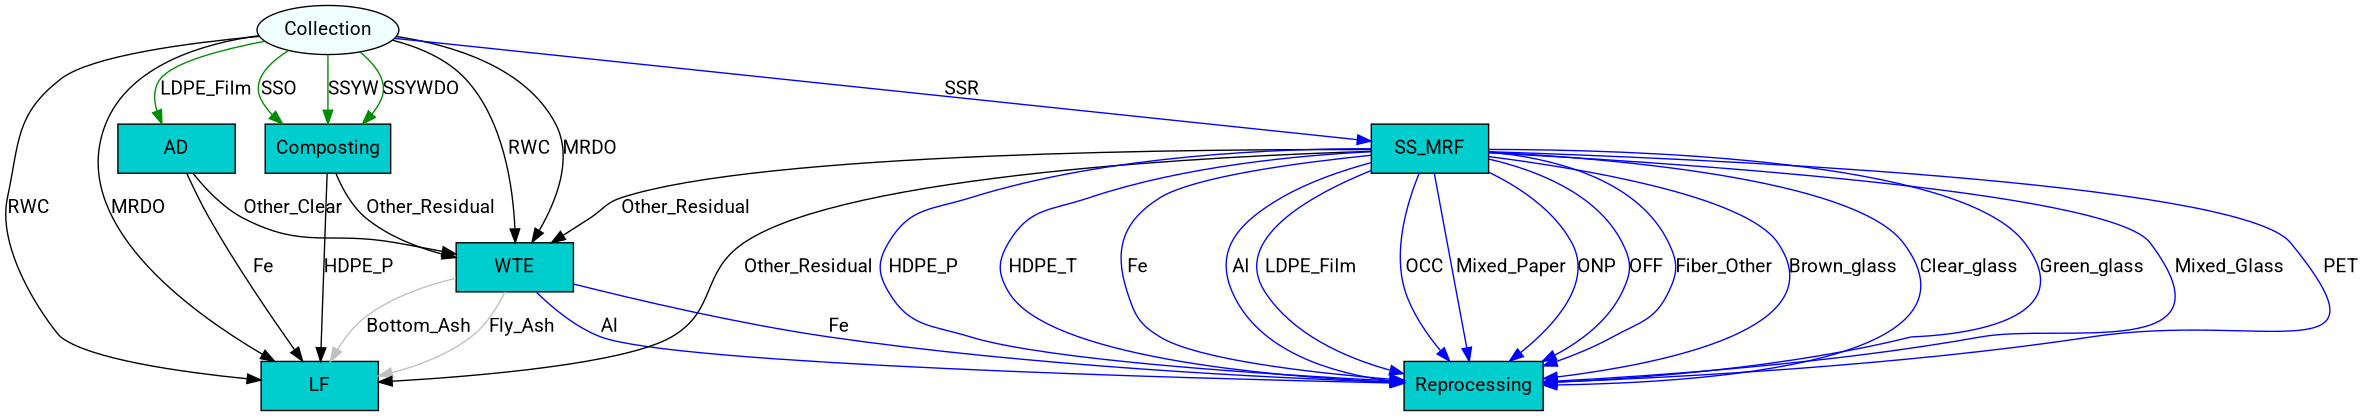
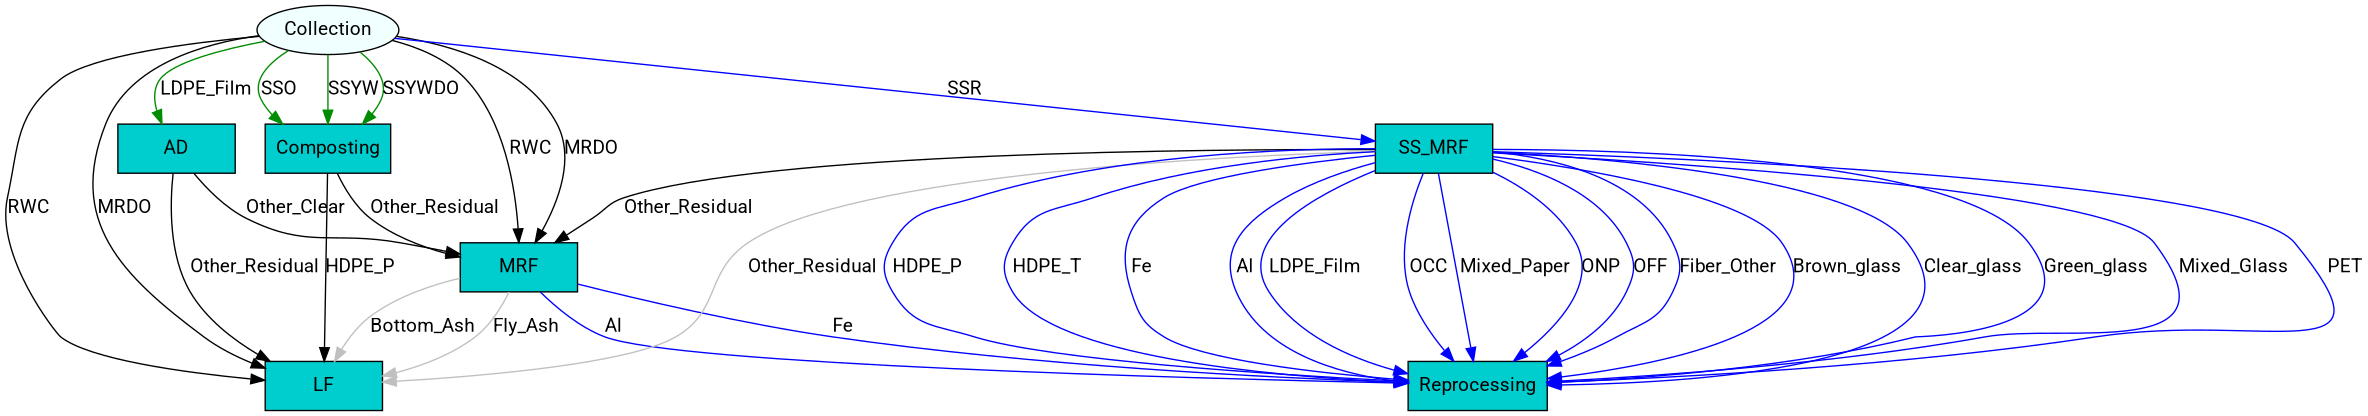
edge "SS_MRF" -> "LF": color black -> gray
edge "AD" -> "LF": label "Fe" -> "Other_Residual"
node "WTE": label "WTE" -> "MRF"
